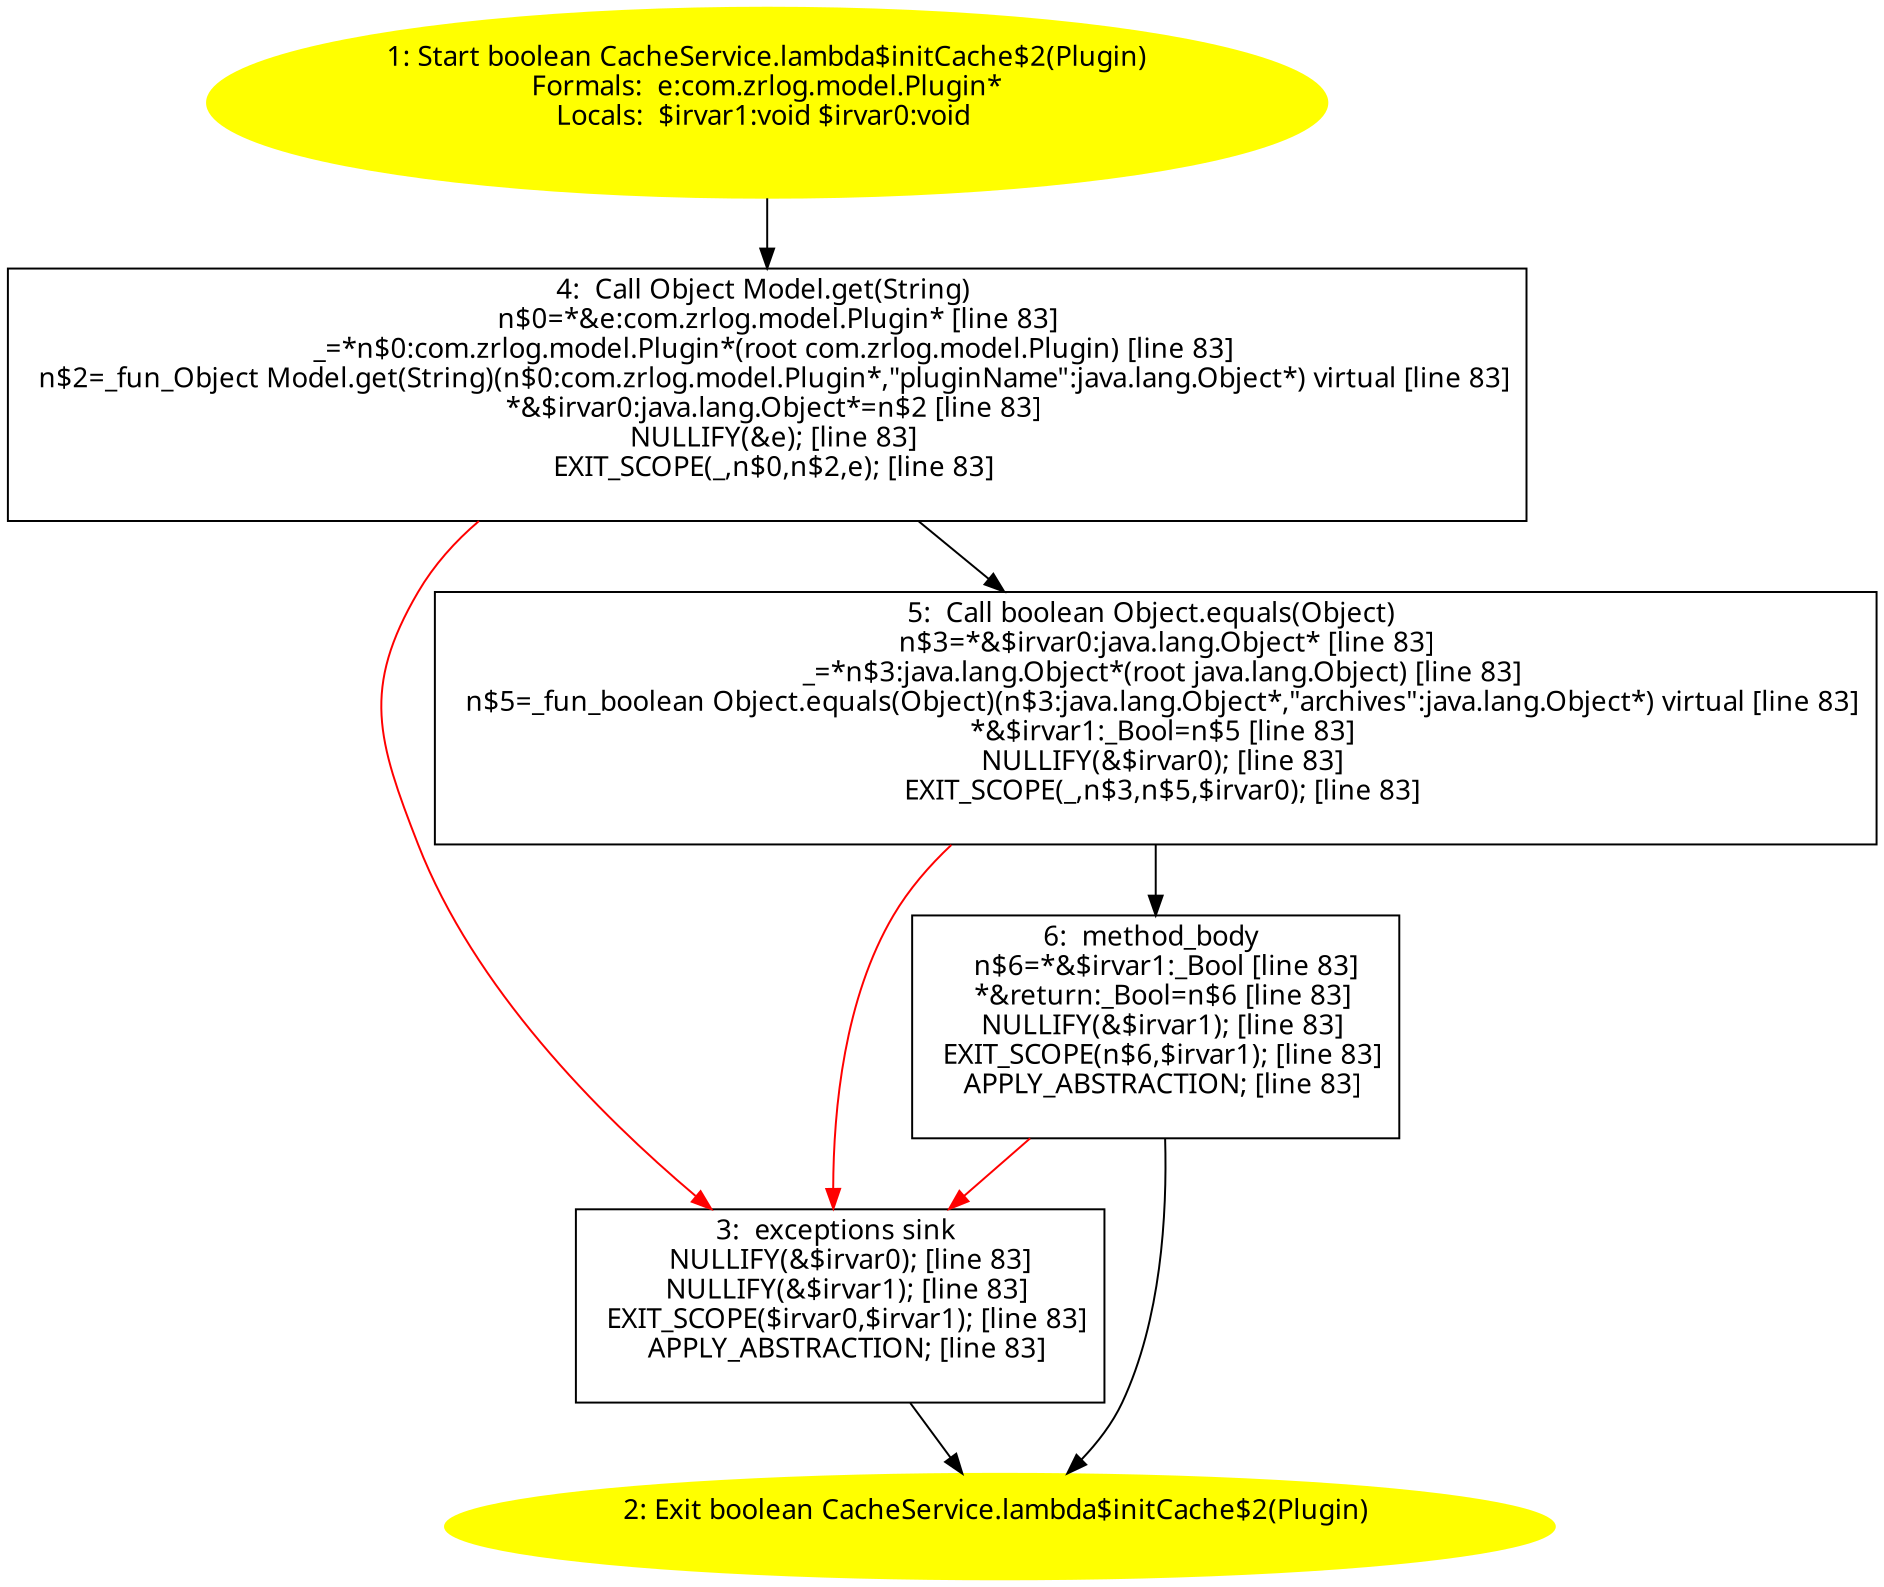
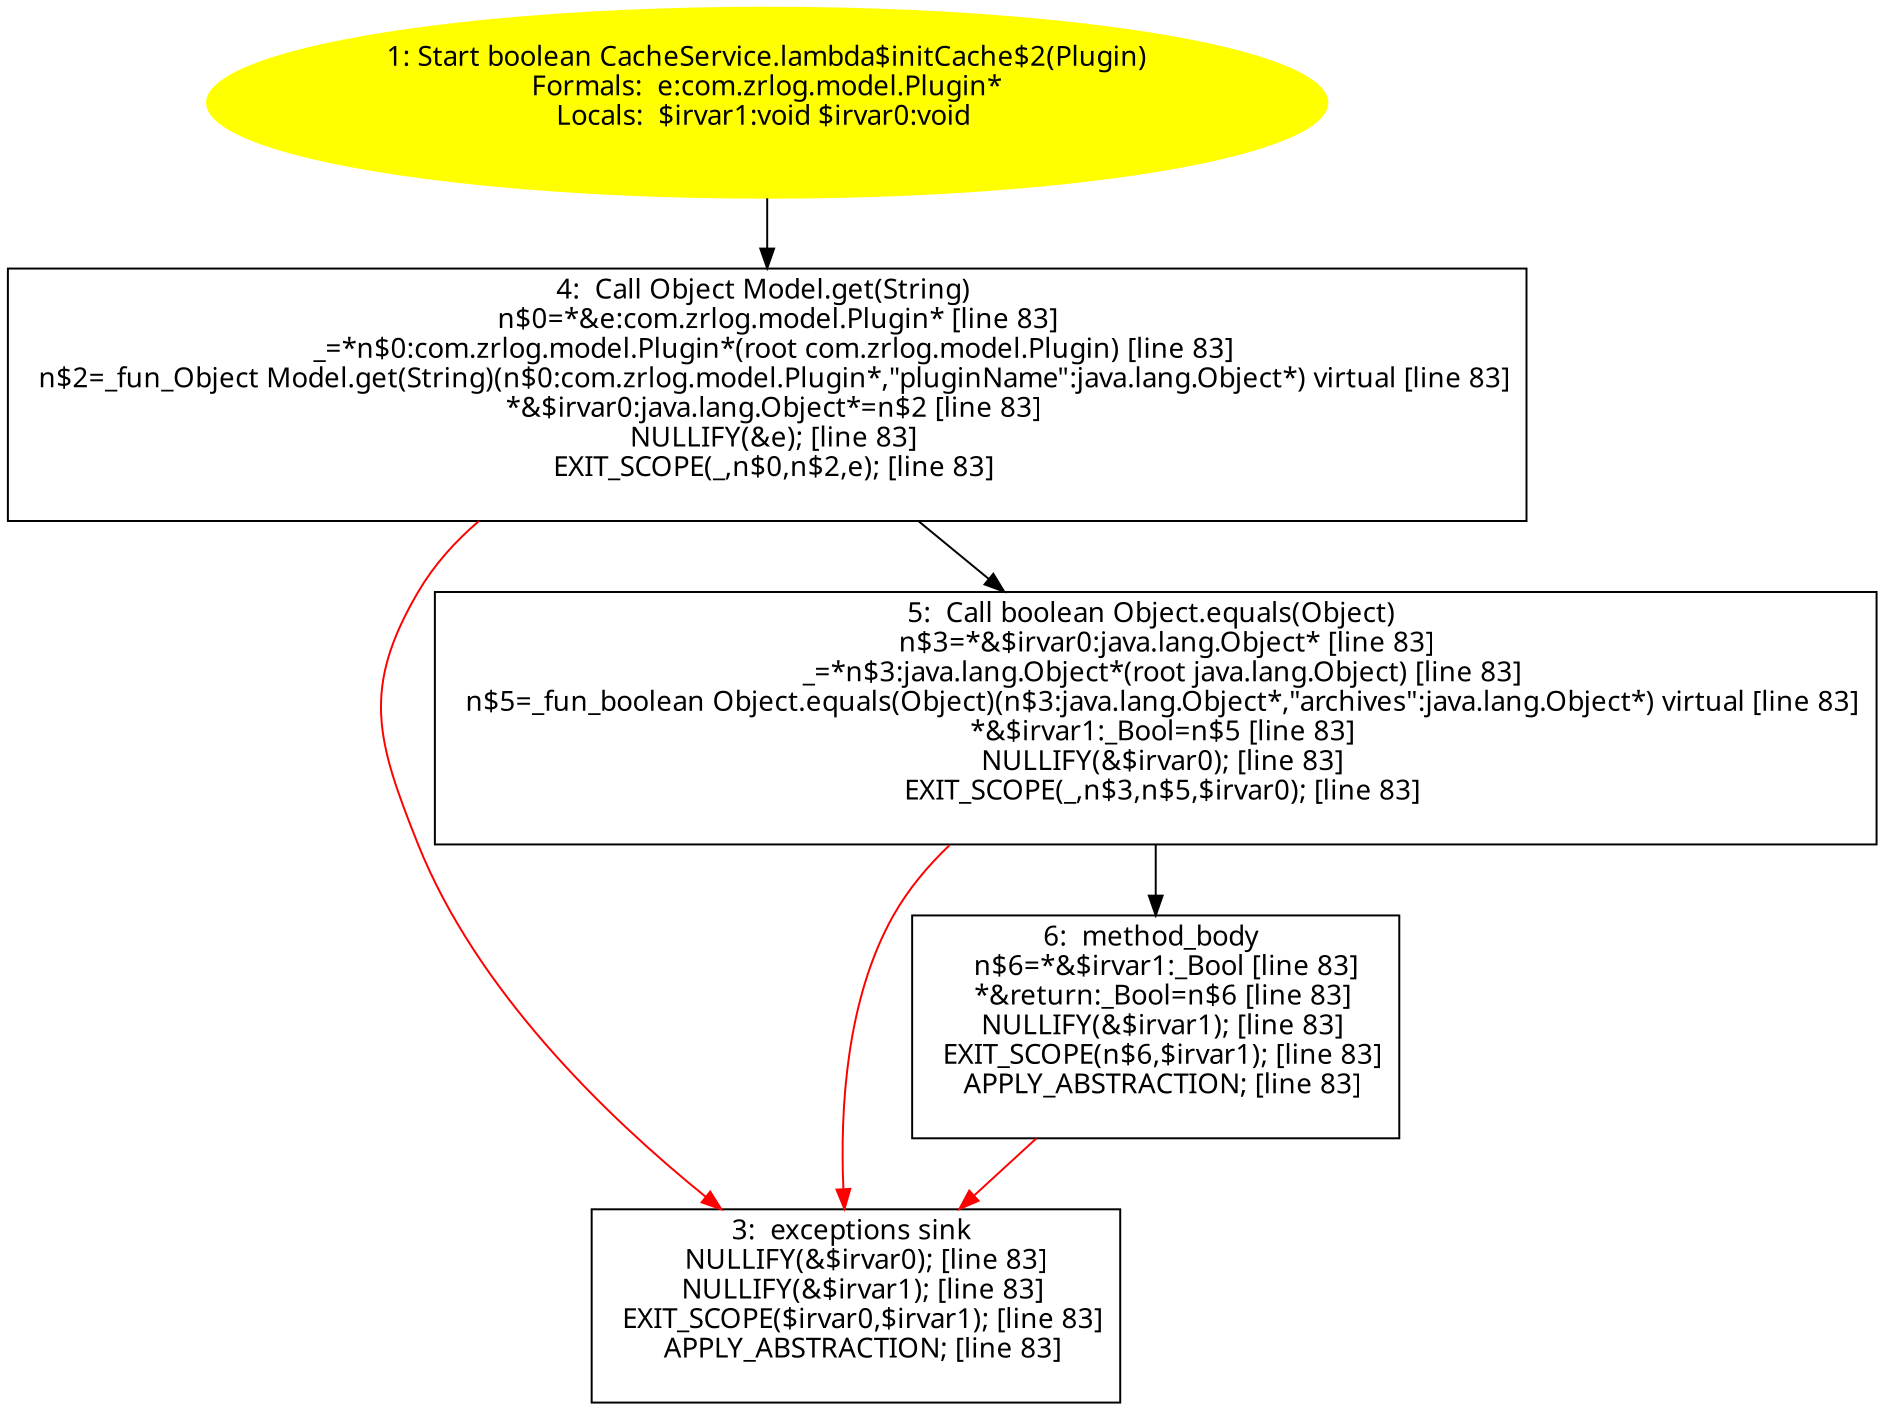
node "2: Exit boolean CacheService.lambda$initCache$2(Plugin)": removed
